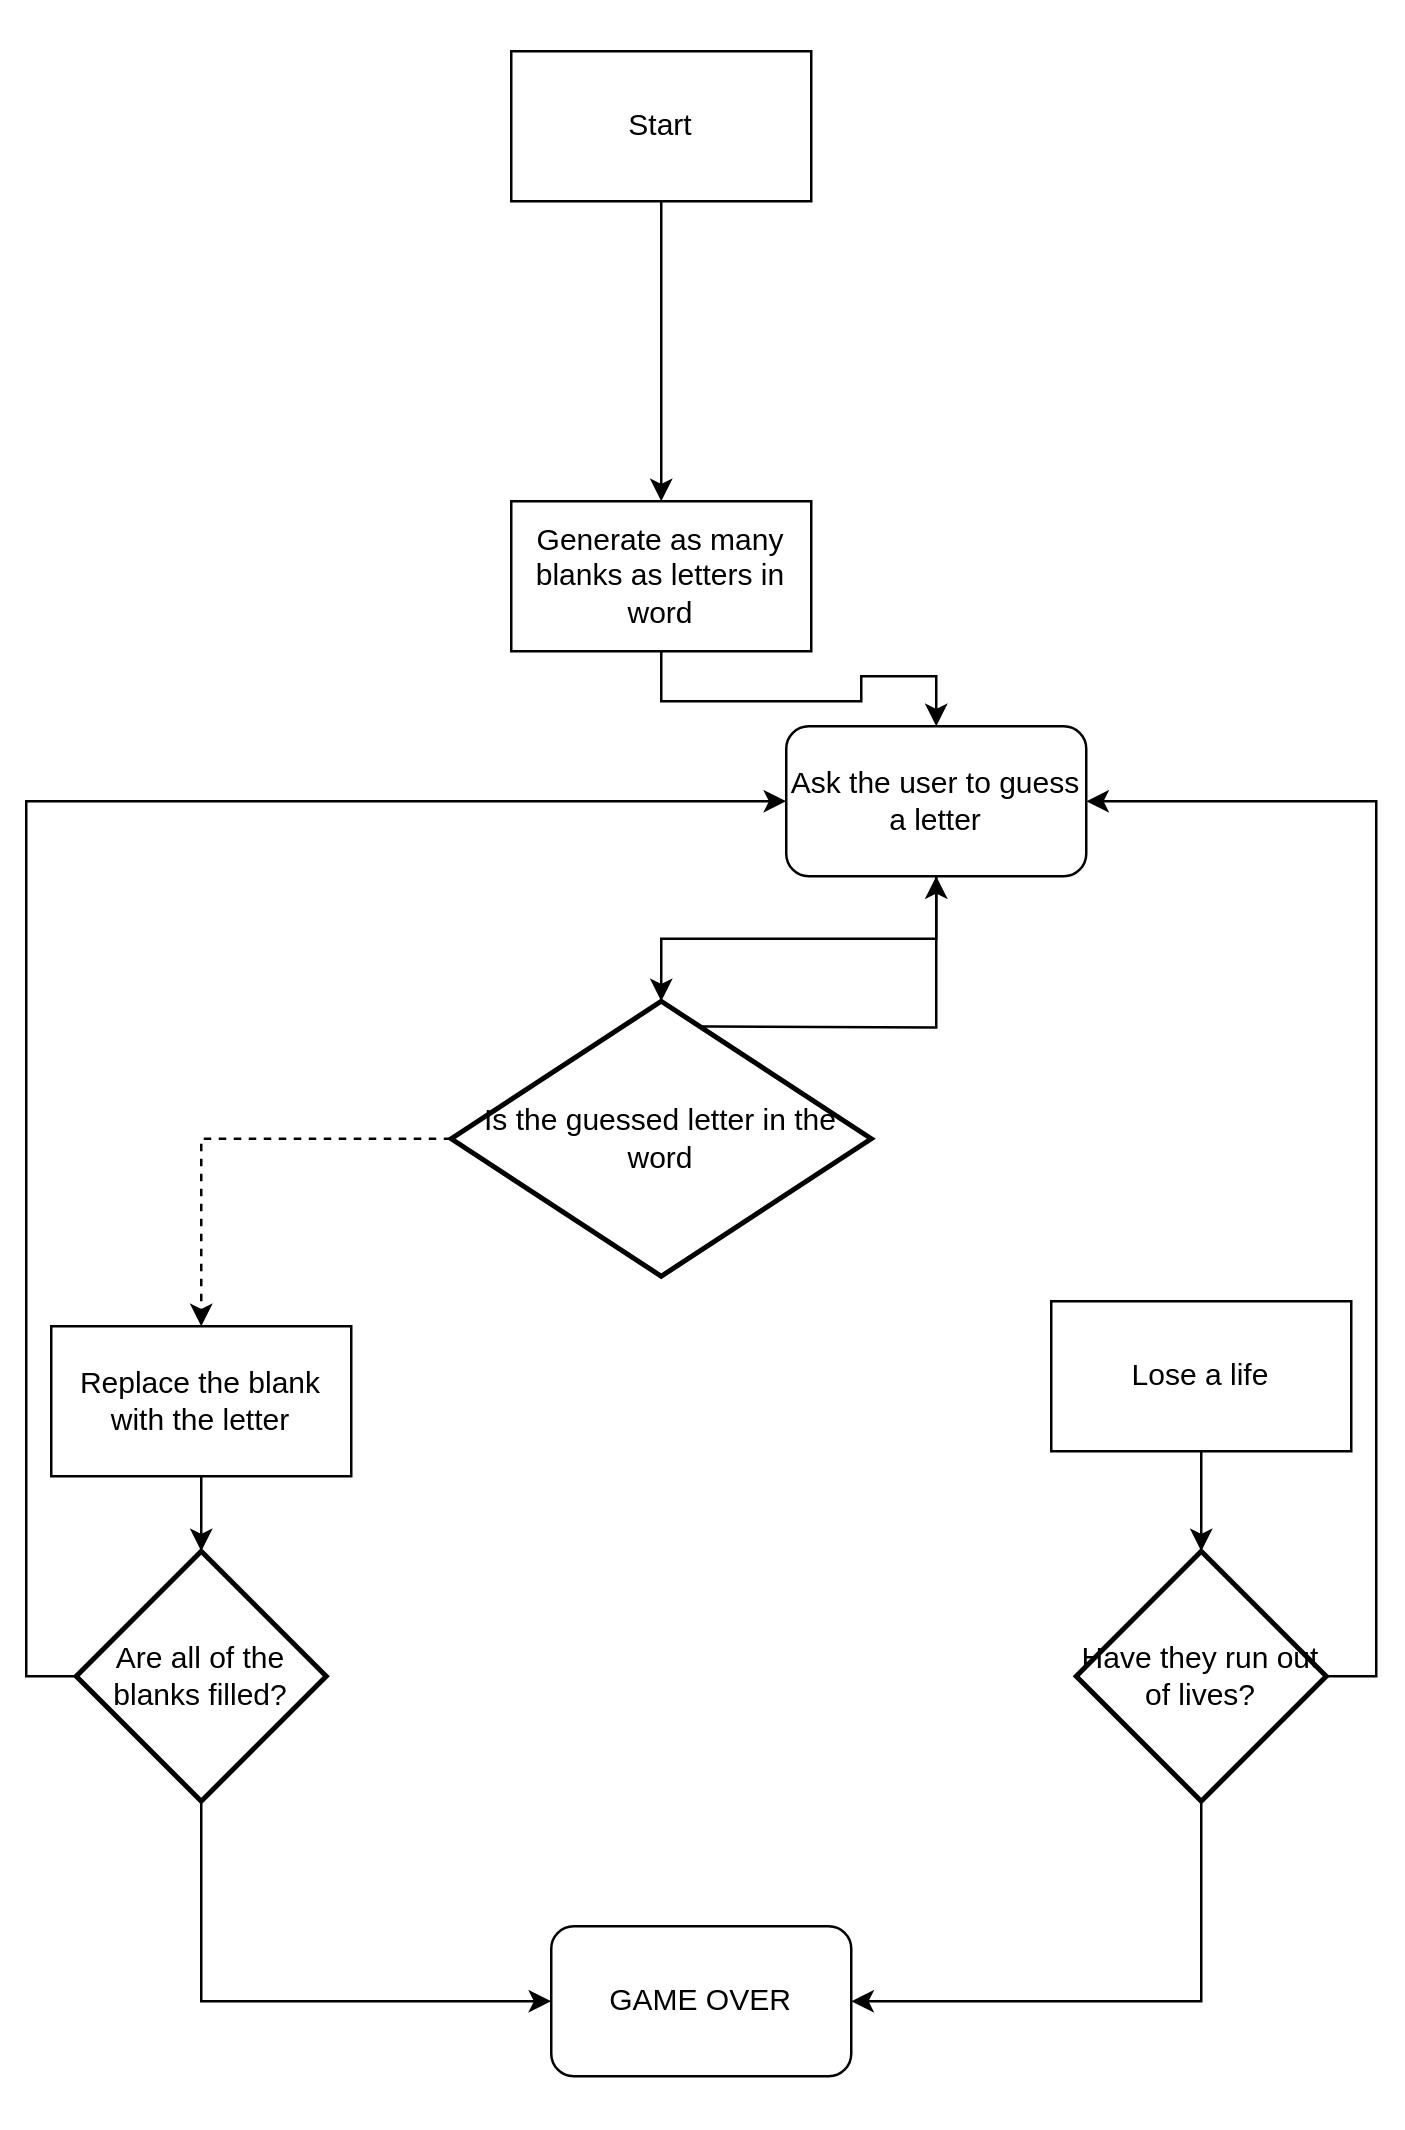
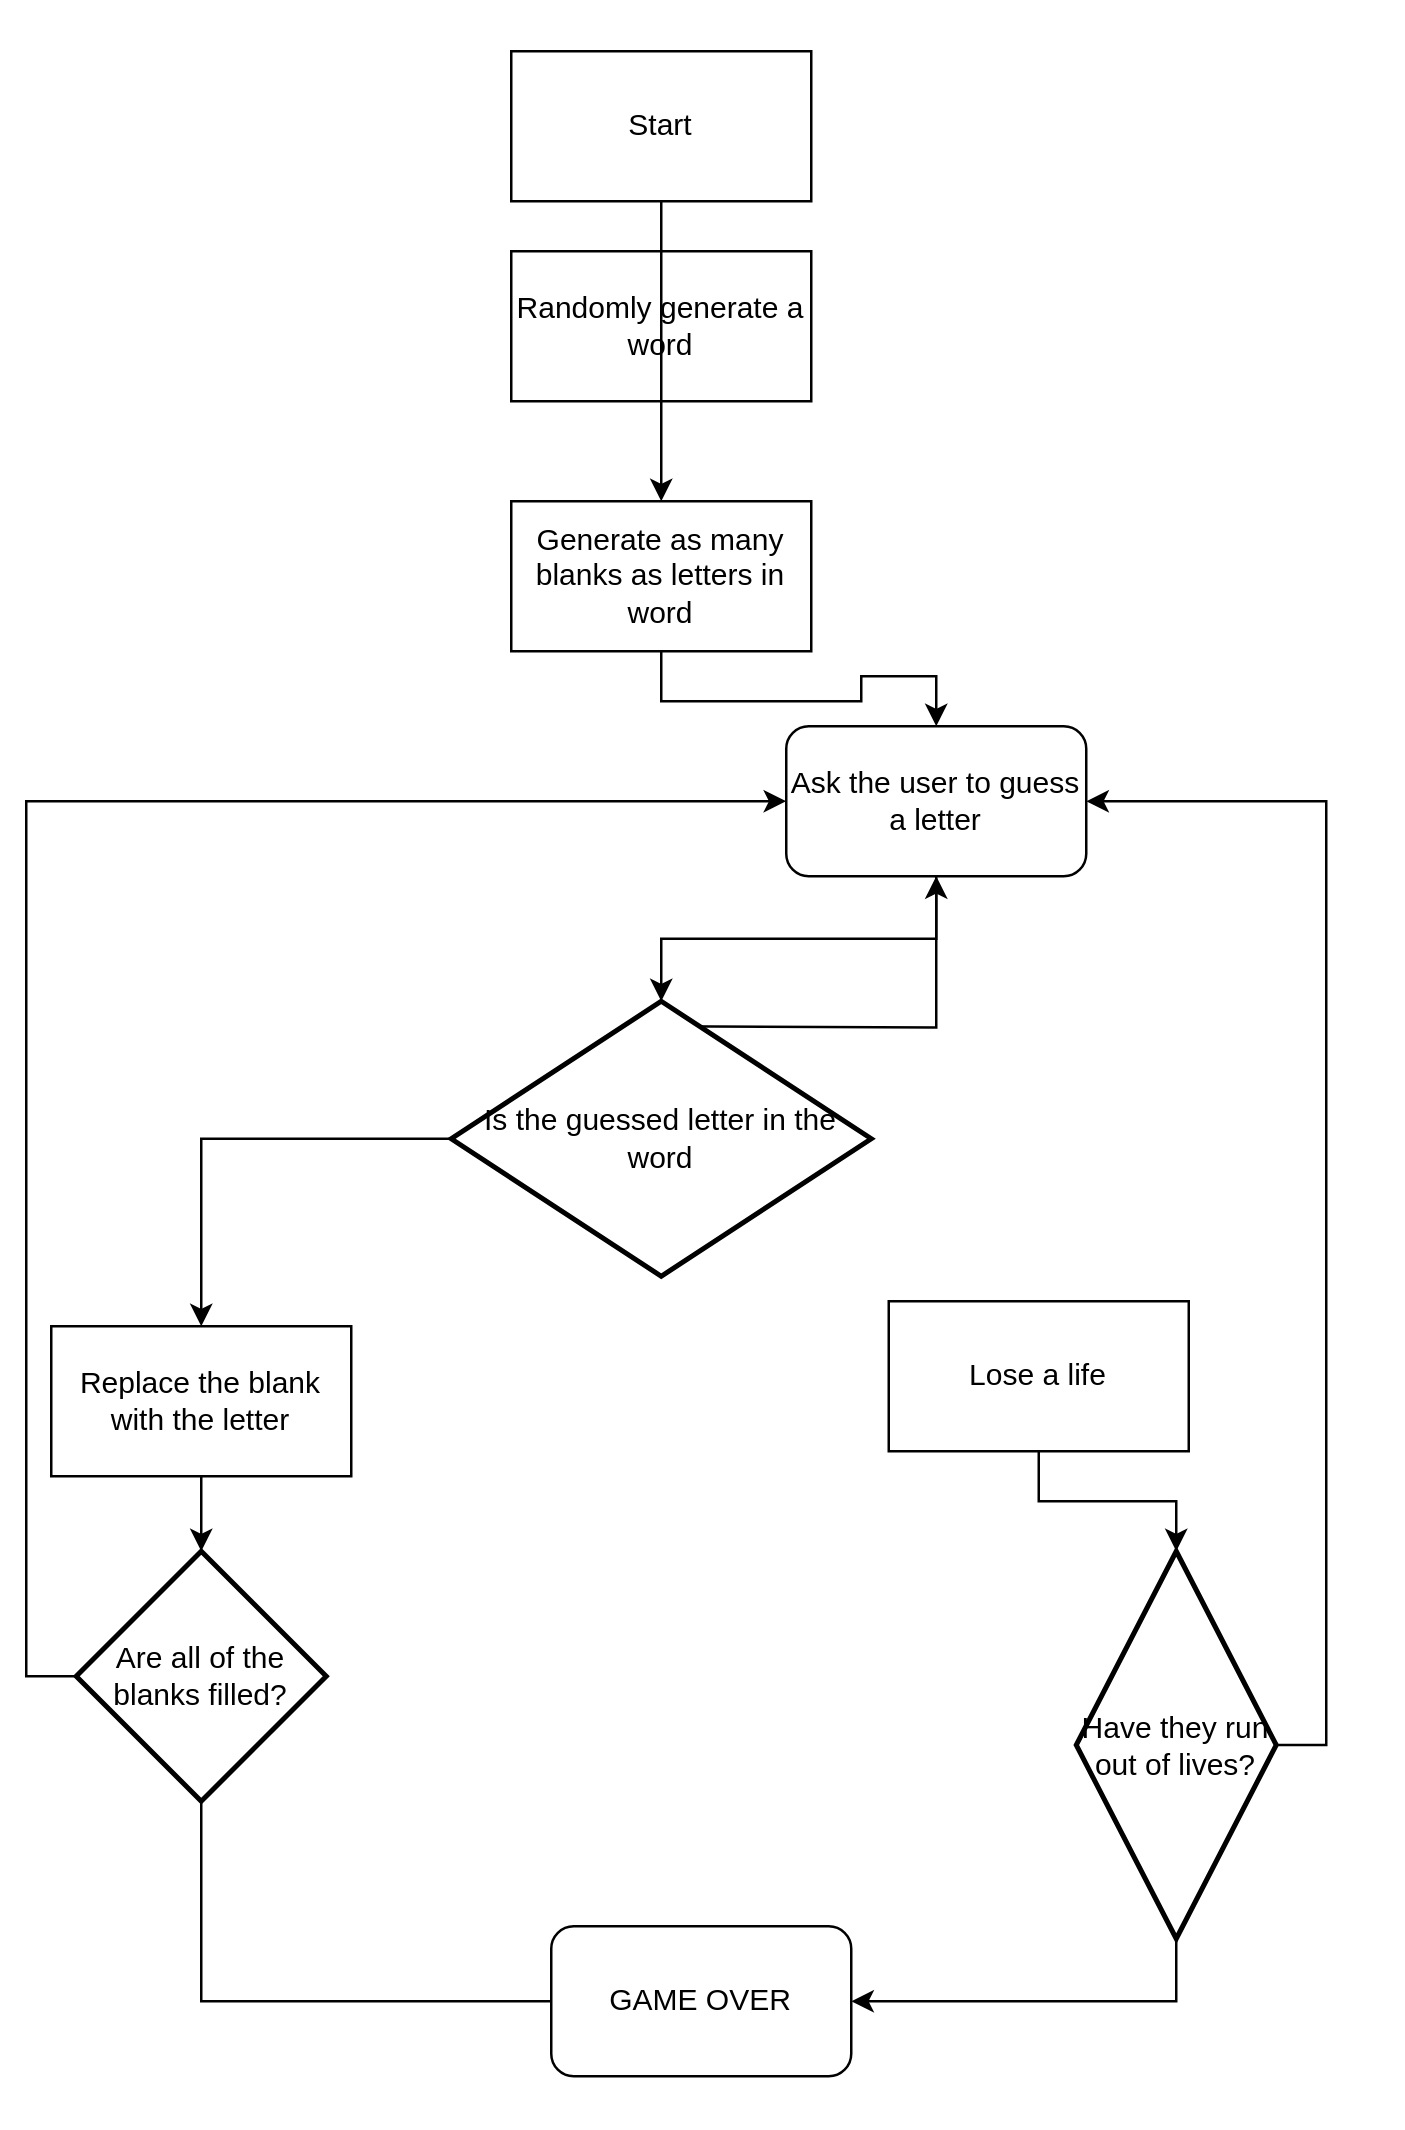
node "Randomly generate a word": added
edge "Is the guessed letter in the word" -> "Replace the blank with the letter": style dashed -> solid
node "Lose a life": moved (1201, 1376) -> (1039, 1376)
node "Have they run out of lives?": size 250x250 -> 200x388
edge "Are all of the blanks filled?" -> "GAME OVER": arrowhead classic -> none
